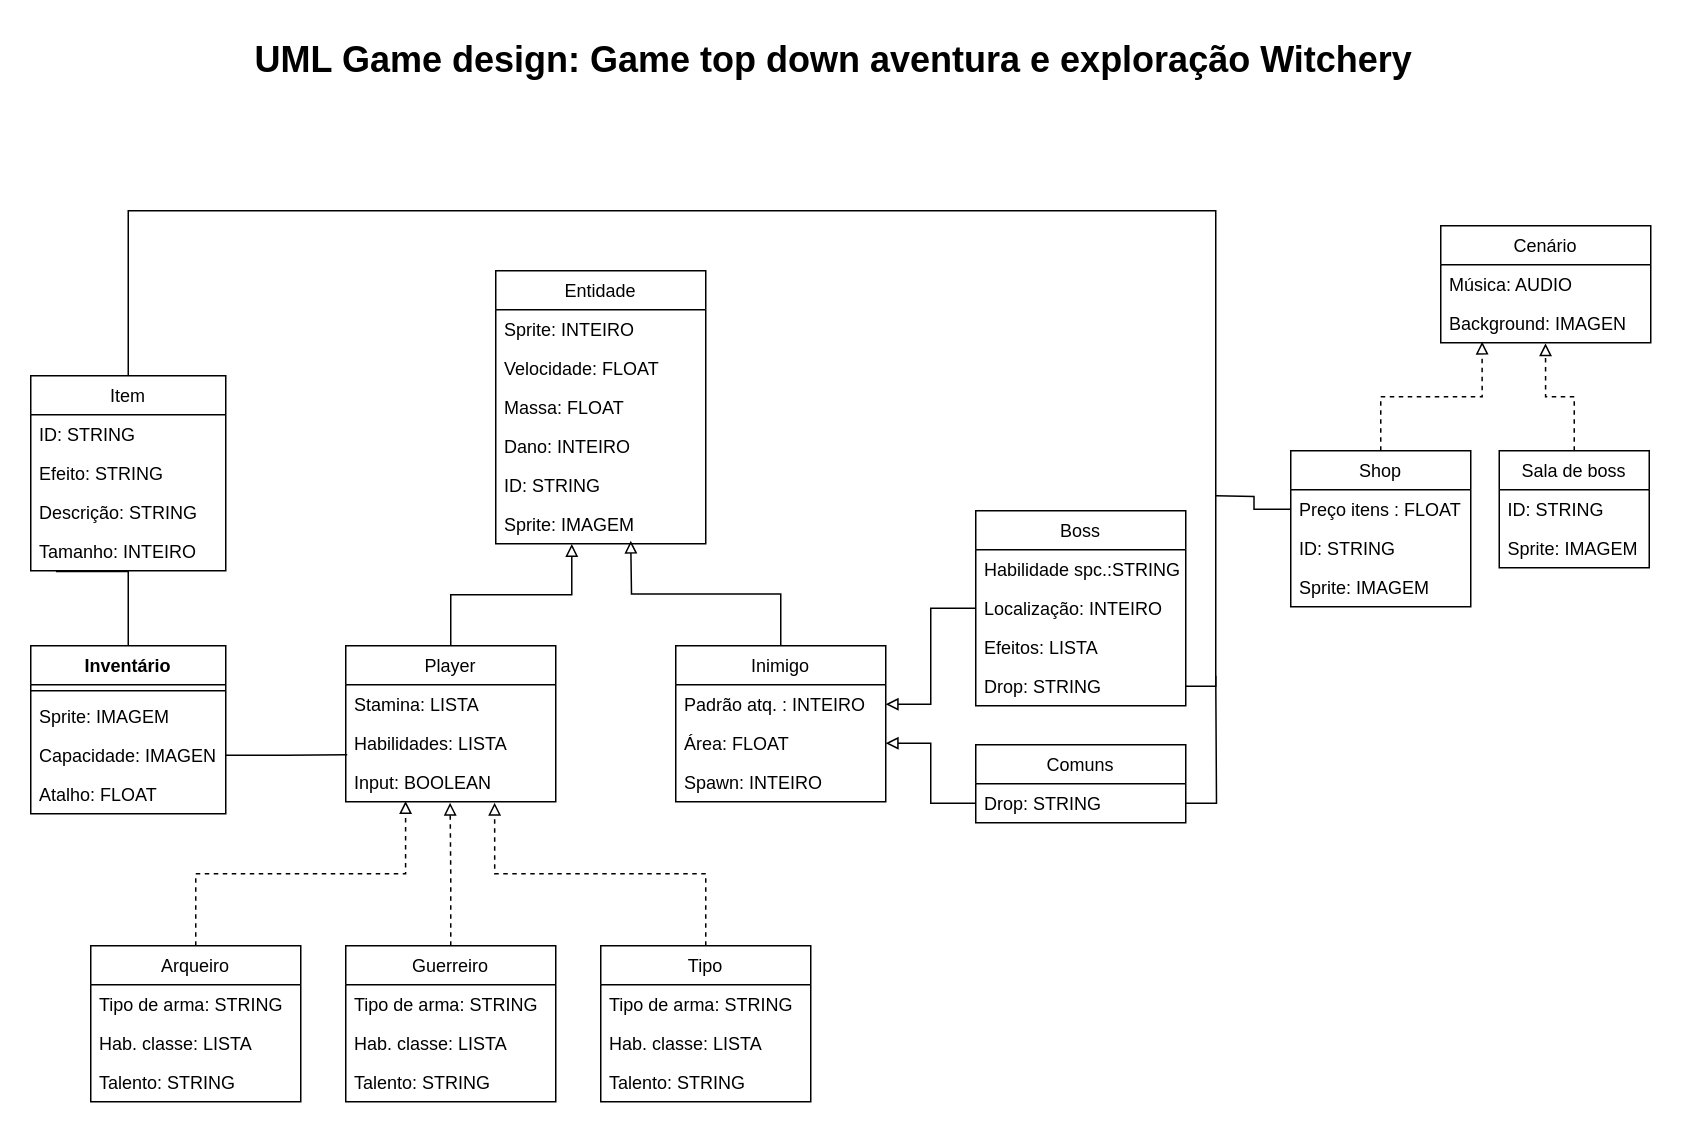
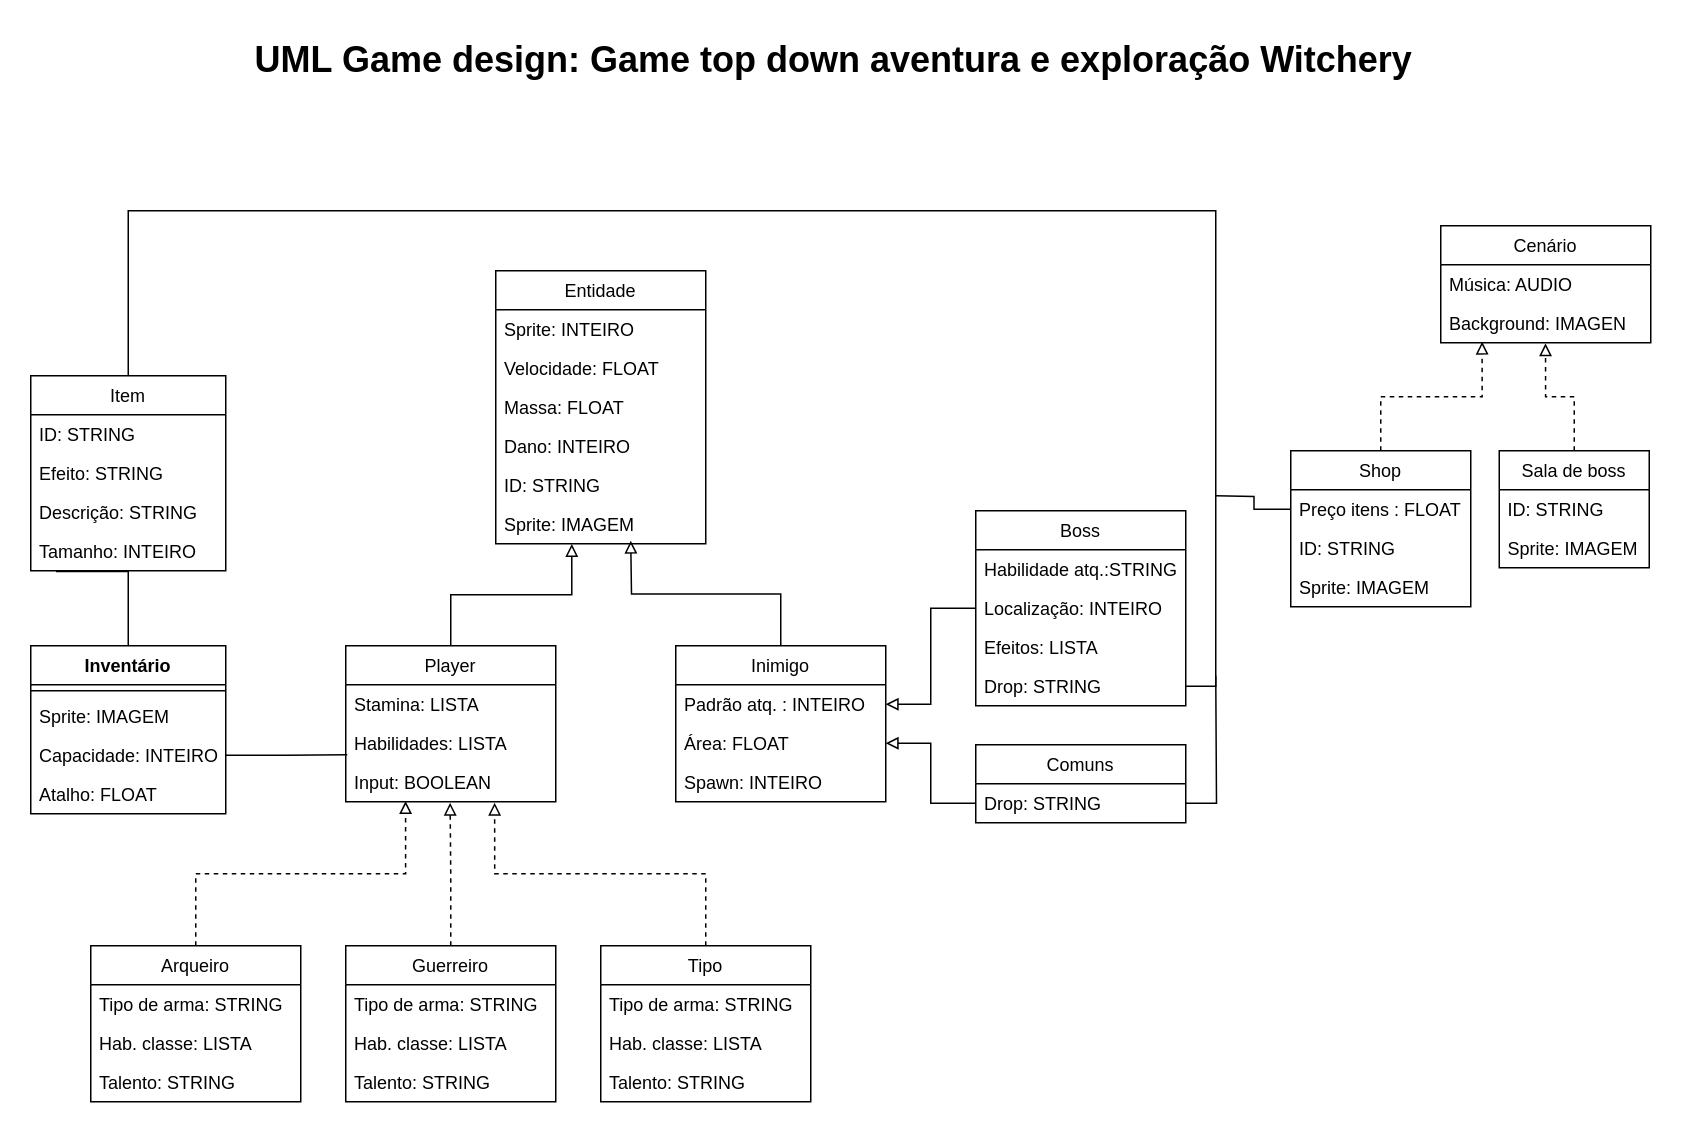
node "Habilidade spc.:STRING": label "Habilidade spc.:STRING" -> "Habilidade atq.:STRING"
node "Capacidade: IMAGEN": label "Capacidade: IMAGEN" -> "Capacidade: INTEIRO"
